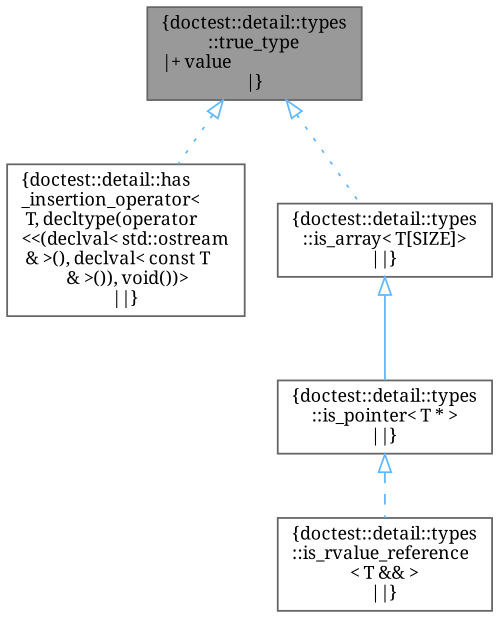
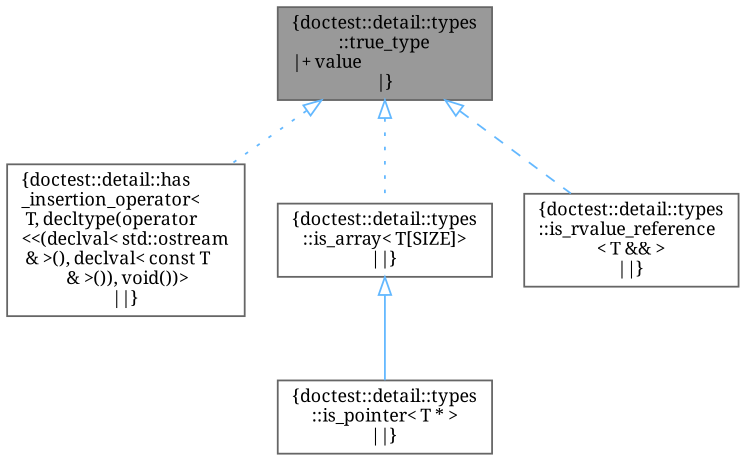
edge "{doctest::detail::types ::is_rvalue_reference < T && > ||}" -> "{doctest::detail::types ::is_pointer< T * > ||}": now "{doctest::detail::types ::is_rvalue_reference < T && > ||}" -> "{doctest::detail::types ::true_type |+ value |}"
